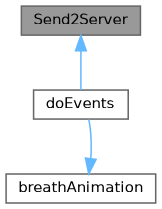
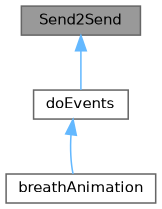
node "Send2Server": label "Send2Server" -> "Send2Send"
edge "doEvents" -> "breathAnimation": reversed
